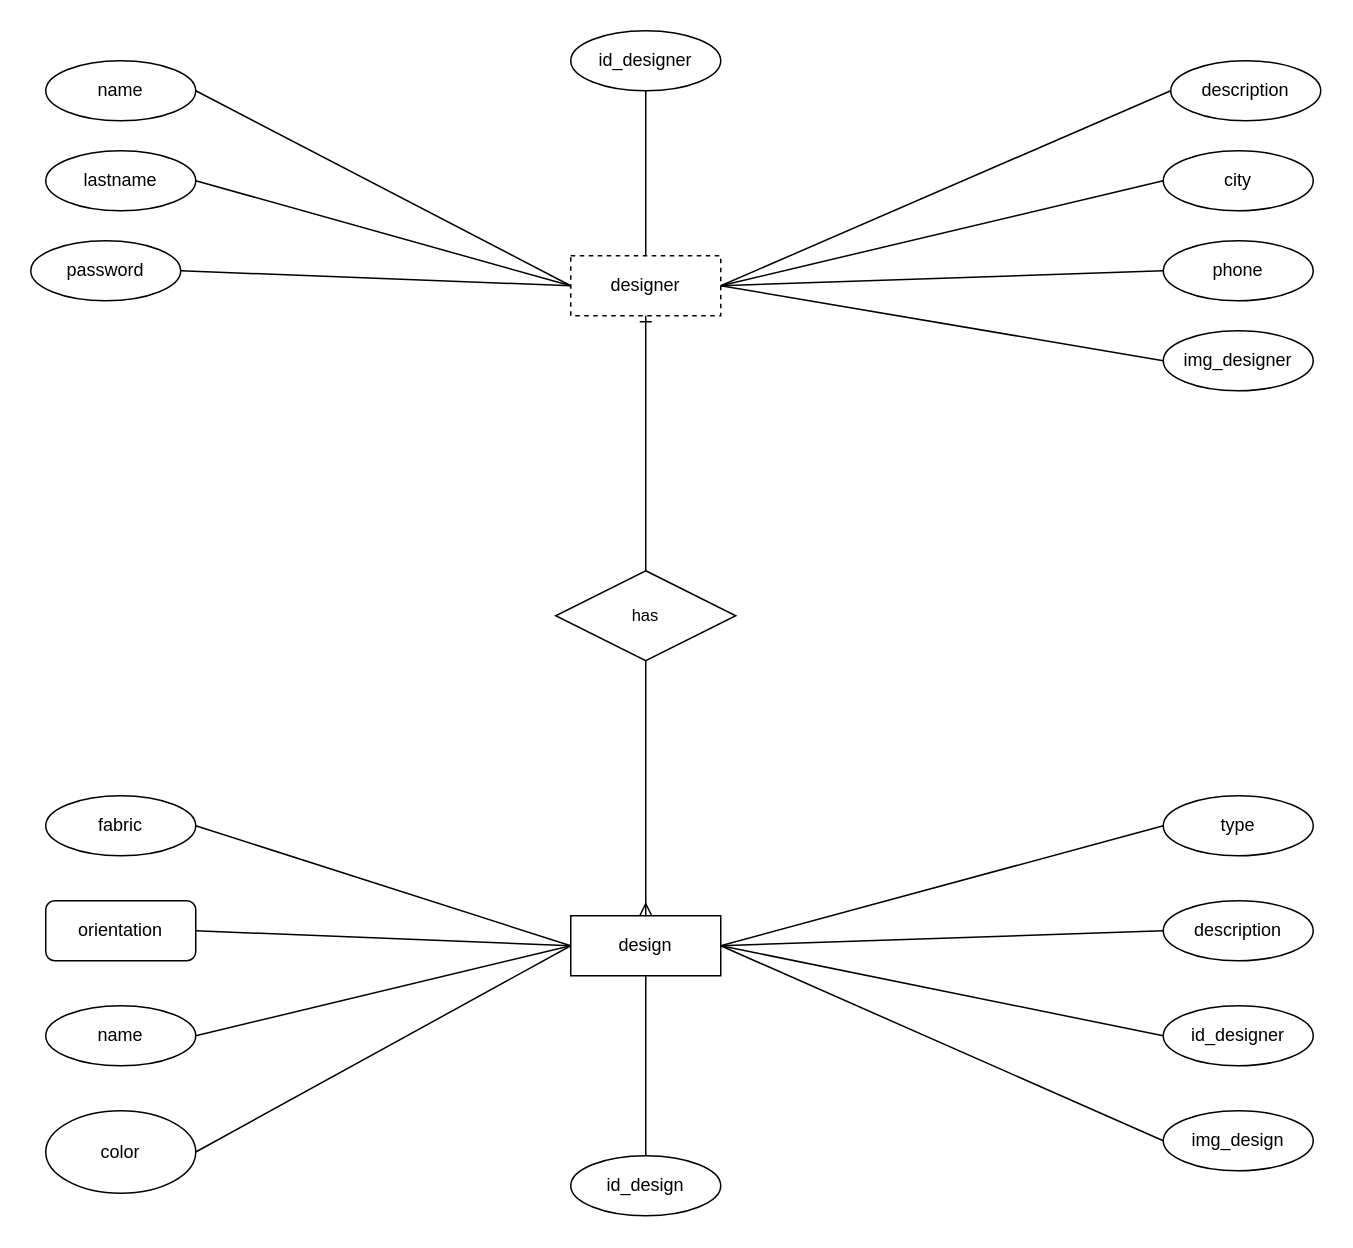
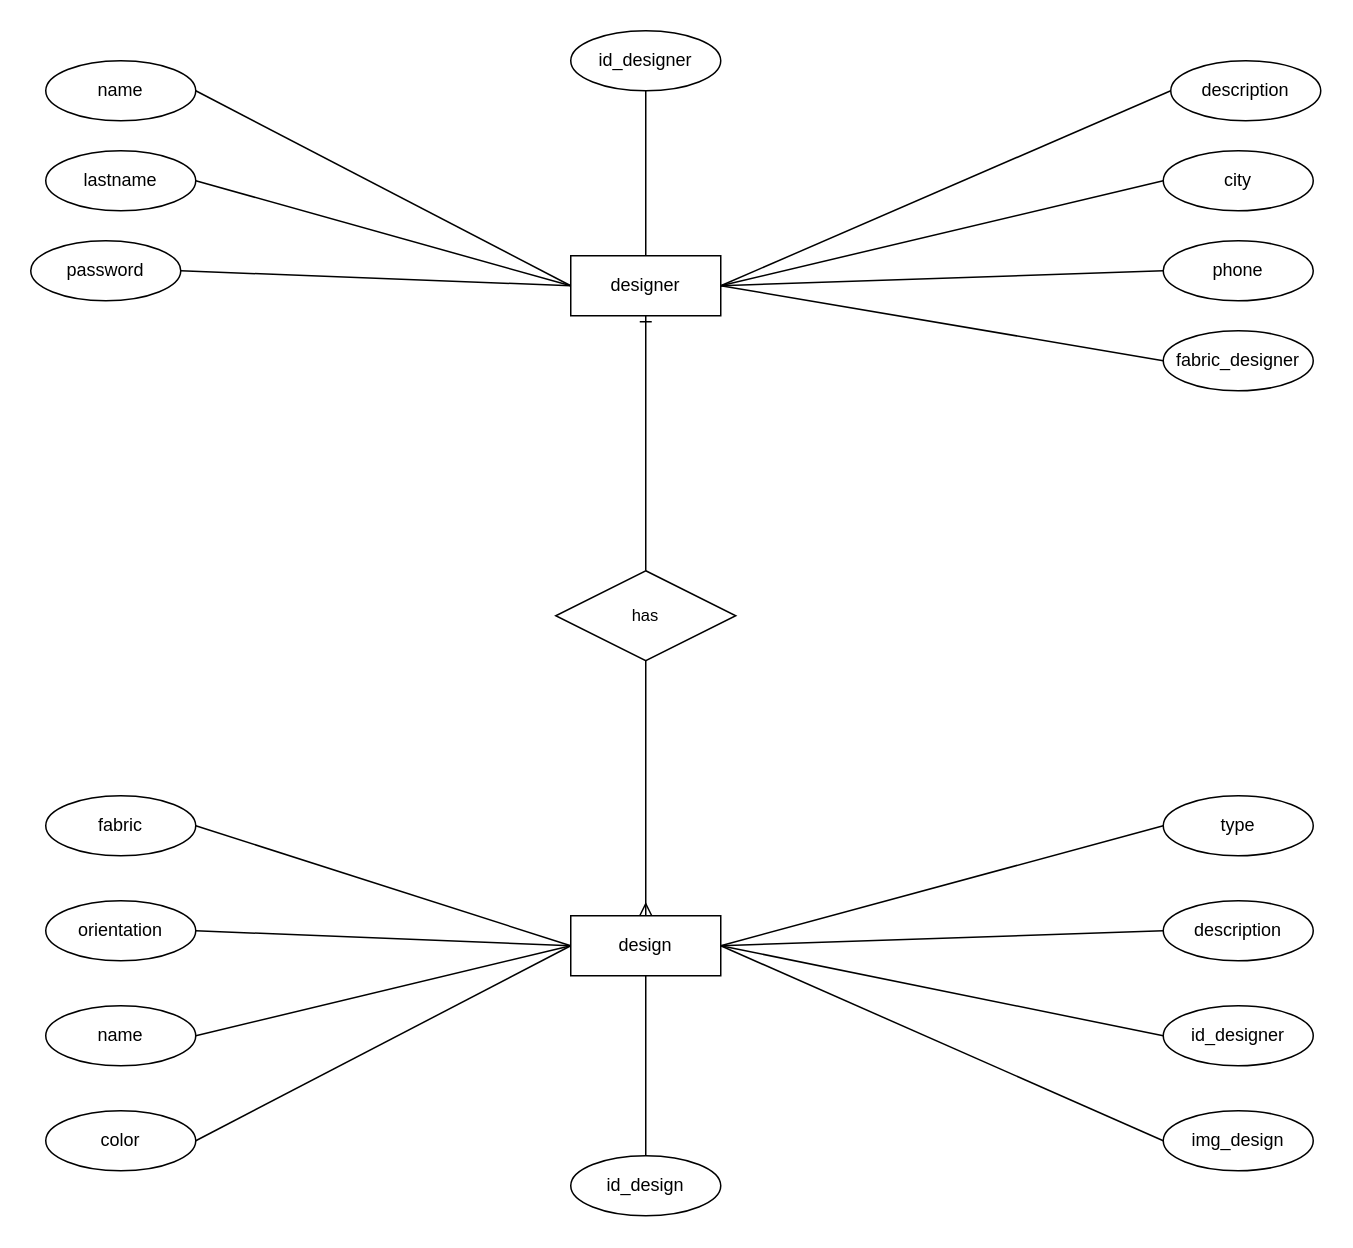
node "designer": style dashed -> solid
node "img_designer": label "img_designer" -> "fabric_designer"
node "orientation": shape rounded rectangle -> ellipse
node "color": size 150x83 -> 150x60
